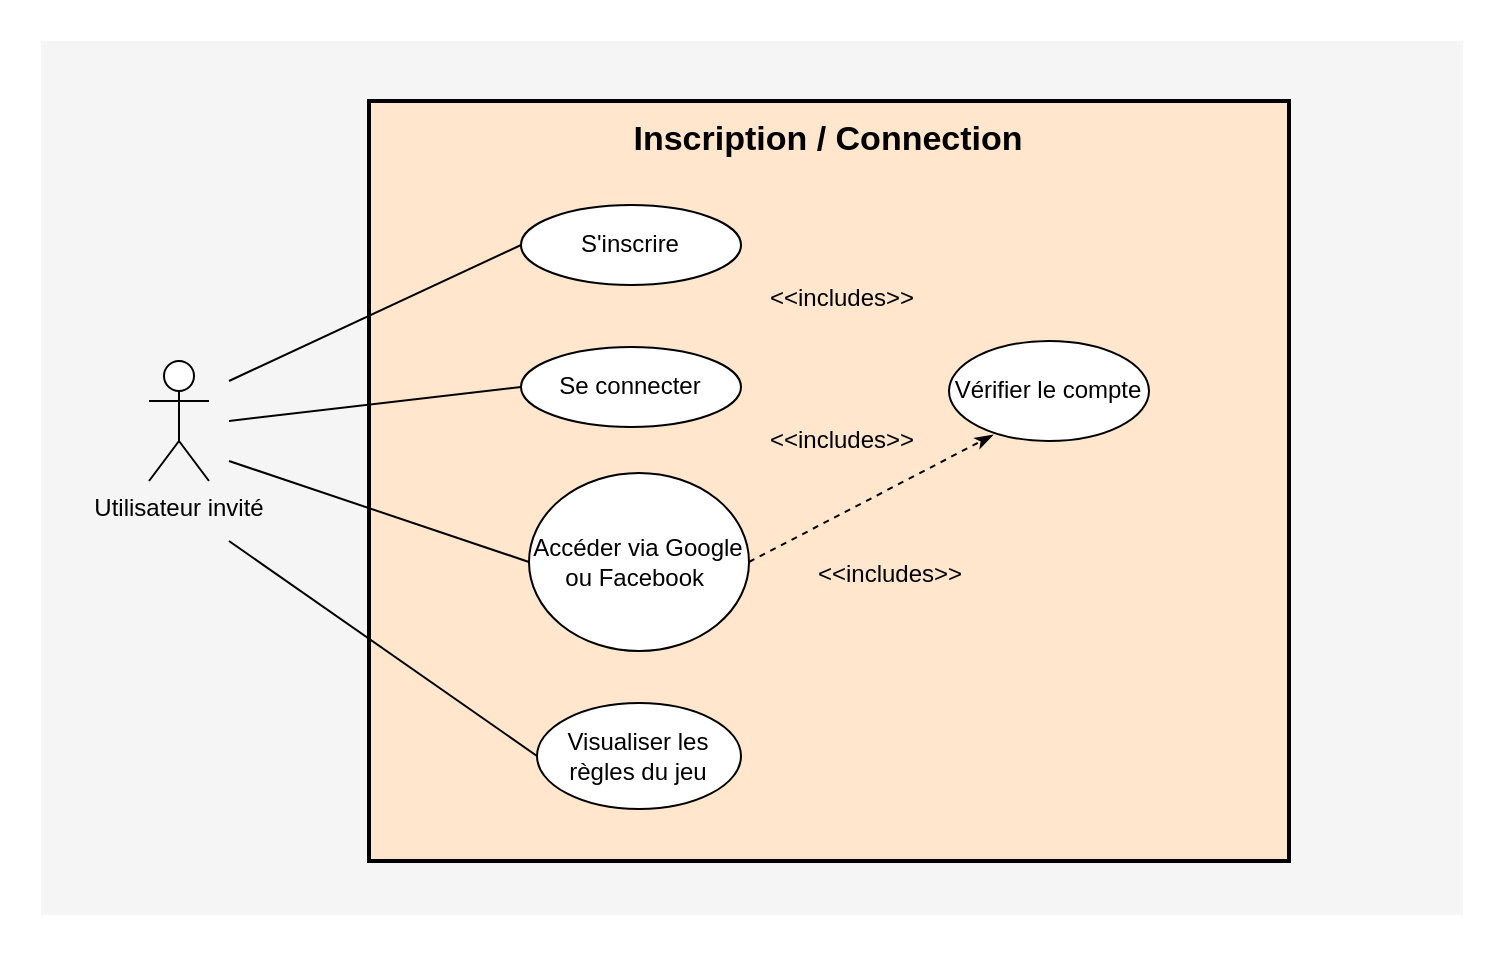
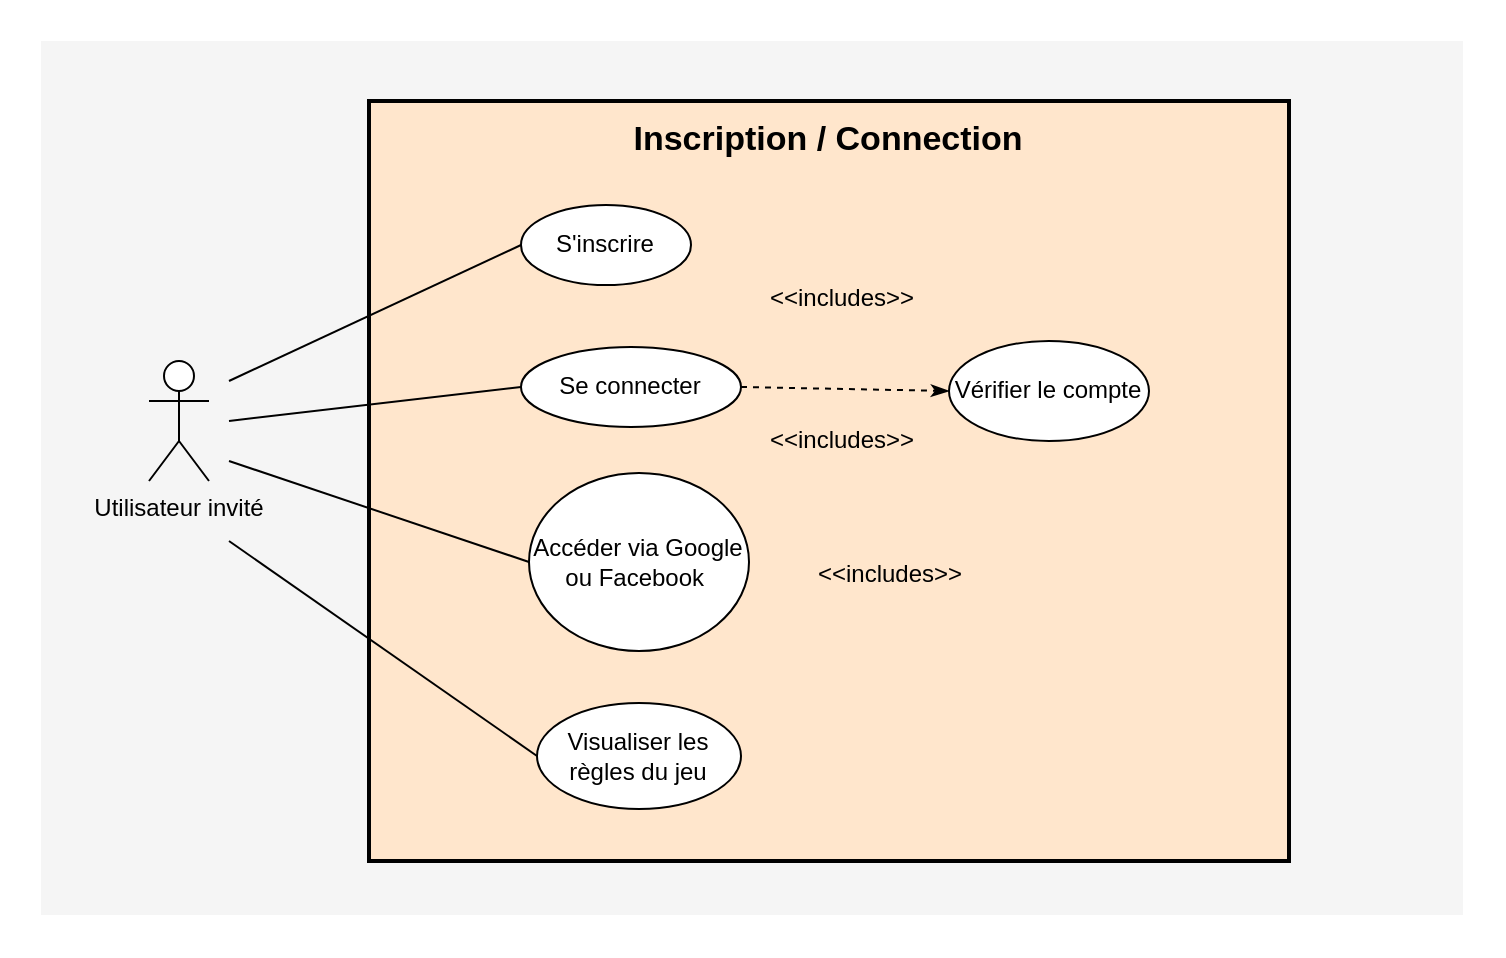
node "S'inscrire": size 220x80 -> 170x80
edge "Se connecter" -> "Vérifier le compte": added
edge "Accéder via Google ou Facebook" -> "Vérifier le compte": removed
